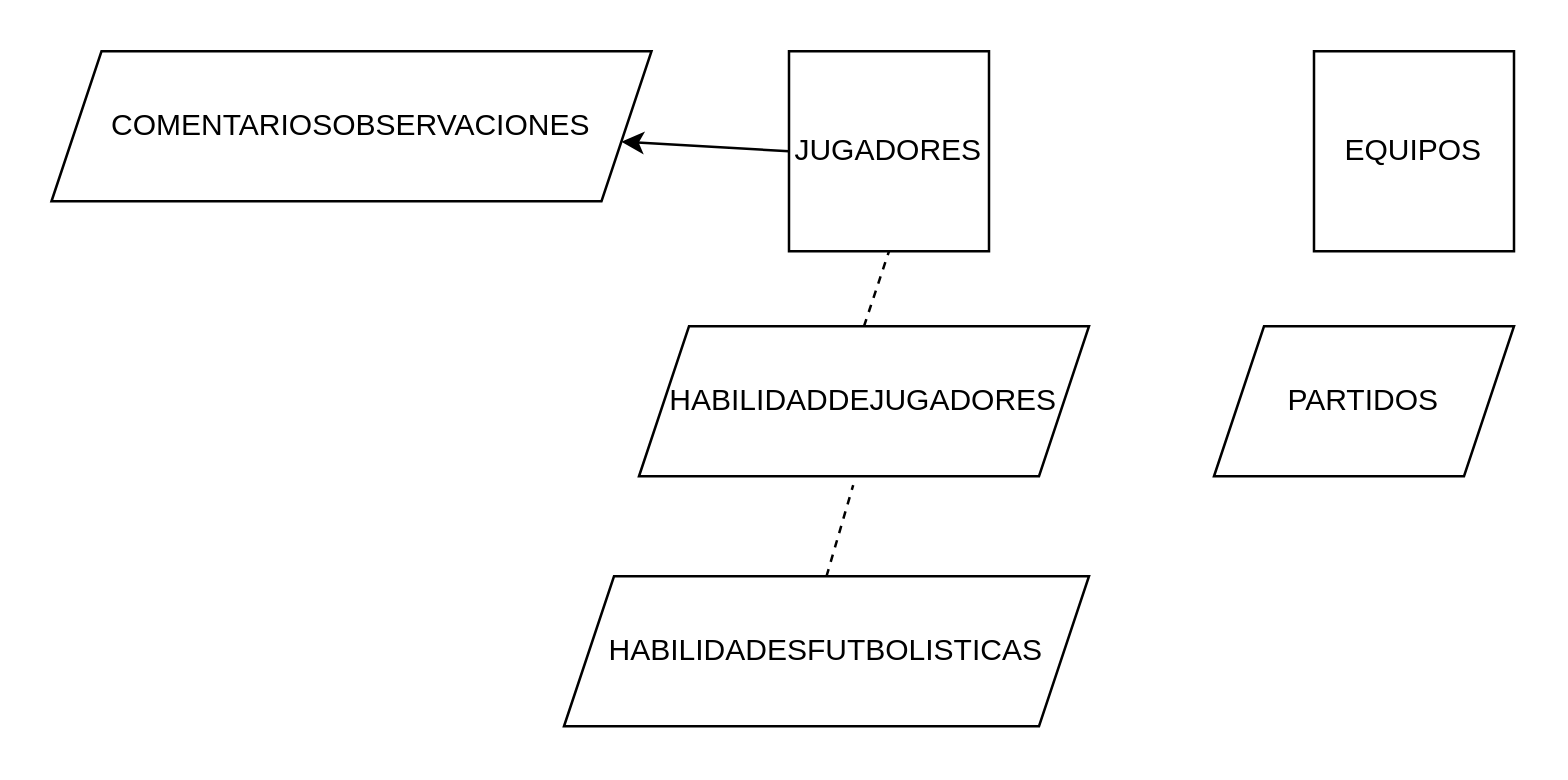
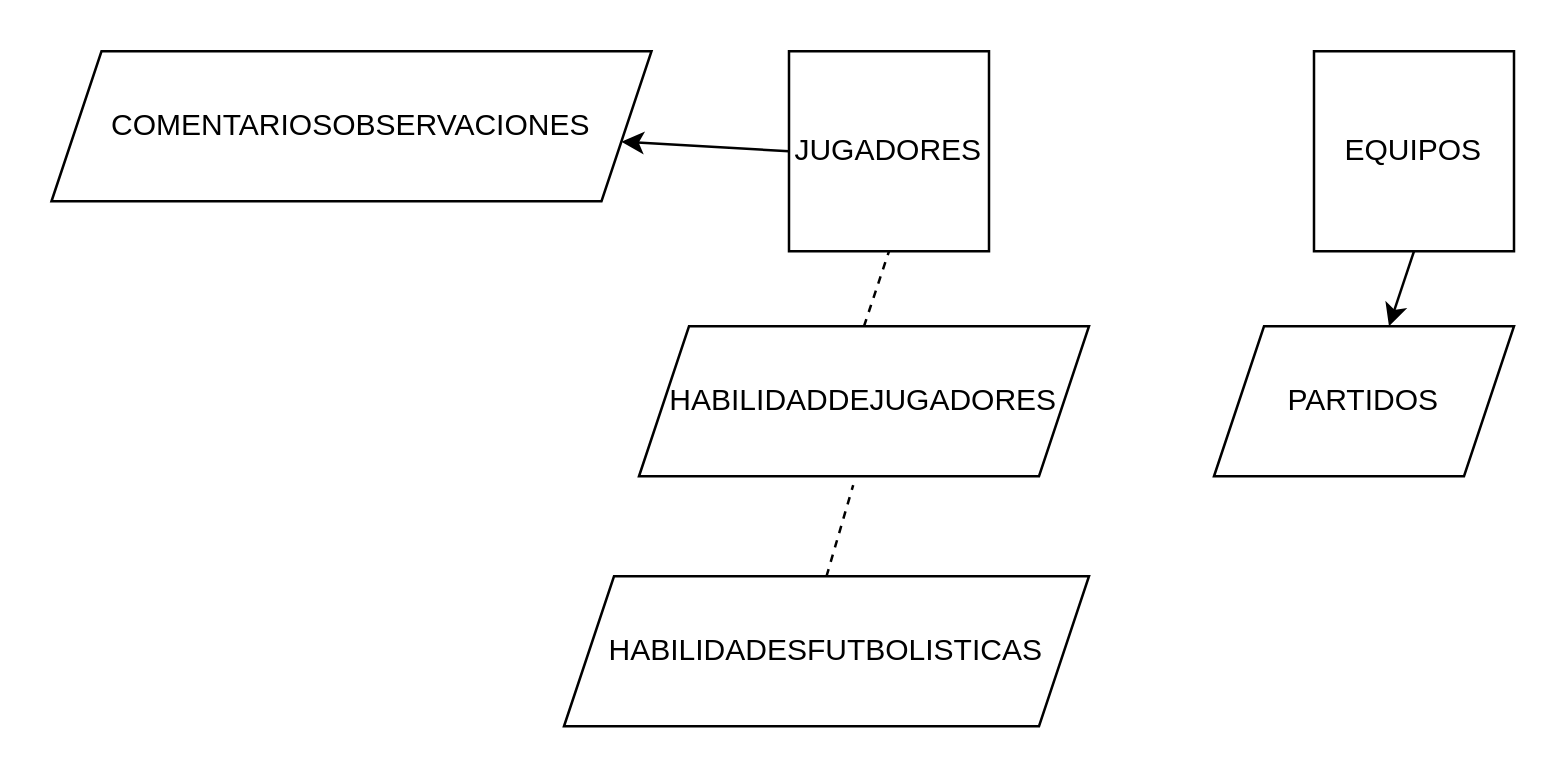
edge "EQUIPOS" -> "PARTIDOS": added
